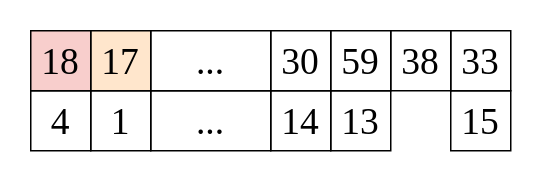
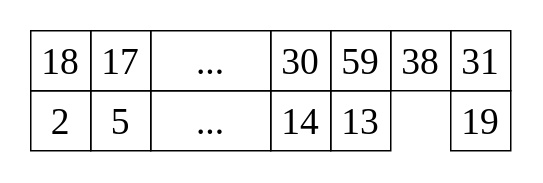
node "18": fillcolor #f8cecc -> #ffffff
node "17": fillcolor #ffe6cc -> #ffffff
node "33": label "33" -> "31"
node "4": label "4" -> "2"
node "1": label "1" -> "5"
node "15": label "15" -> "19"
